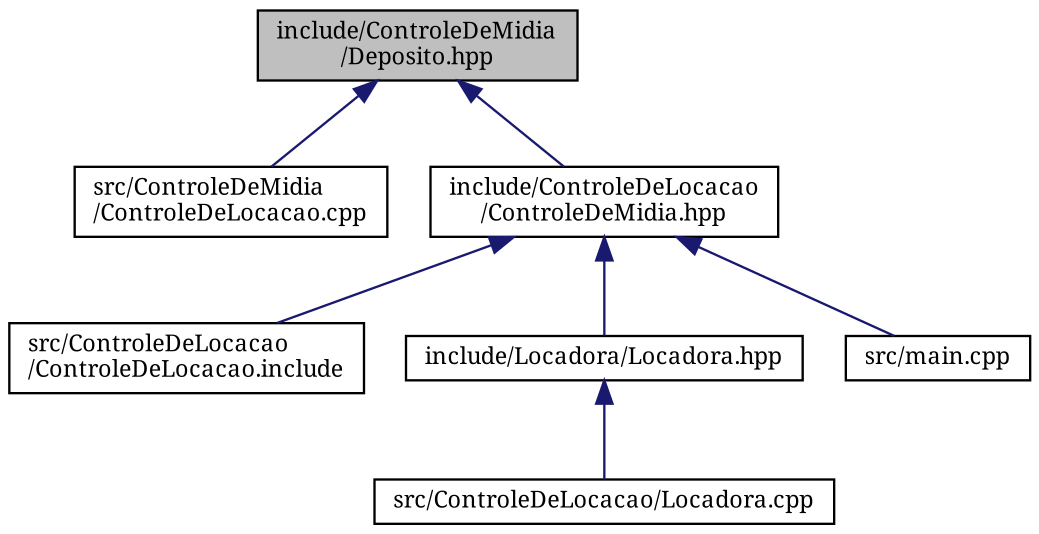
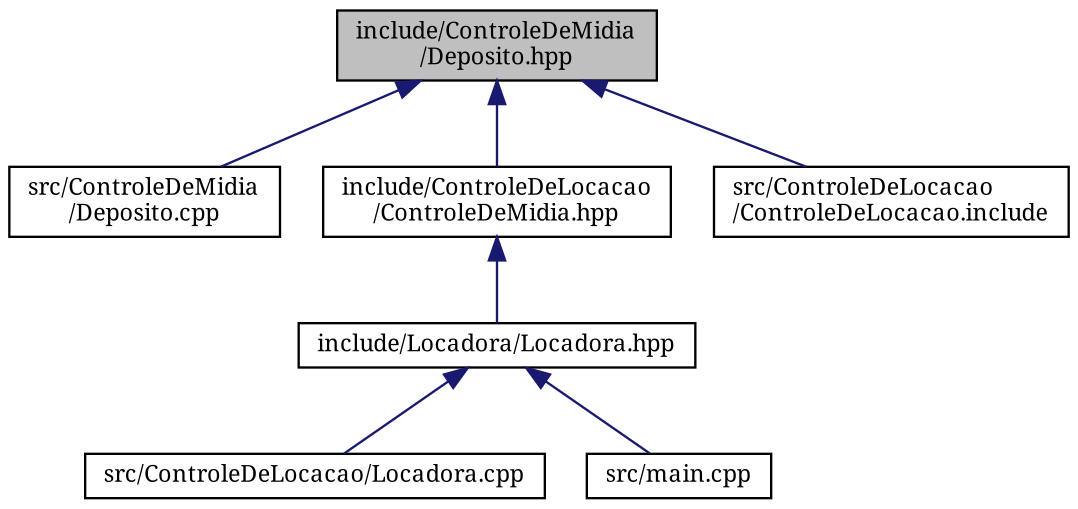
node "src/ControleDeMidia /ControleDeLocacao.cpp": label "src/ControleDeMidia /ControleDeLocacao.cpp" -> "src/ControleDeMidia /Deposito.cpp"
edge "src/ControleDeLocacao /ControleDeLocacao.include" -> "include/ControleDeLocacao /ControleDeMidia.hpp": now "src/ControleDeLocacao /ControleDeLocacao.include" -> "include/ControleDeMidia /Deposito.hpp"
edge "src/main.cpp" -> "include/ControleDeLocacao /ControleDeMidia.hpp": now "src/main.cpp" -> "include/Locadora/Locadora.hpp"
